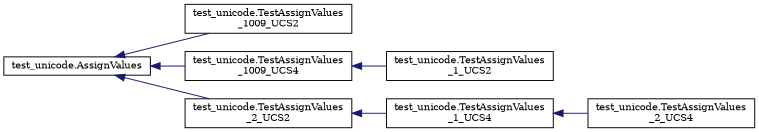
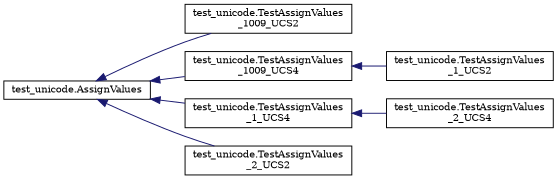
edge "test_unicode.TestAssignValues _1_UCS4" -> "test_unicode.TestAssignValues _2_UCS2": now "test_unicode.TestAssignValues _1_UCS4" -> "test_unicode.AssignValues"
